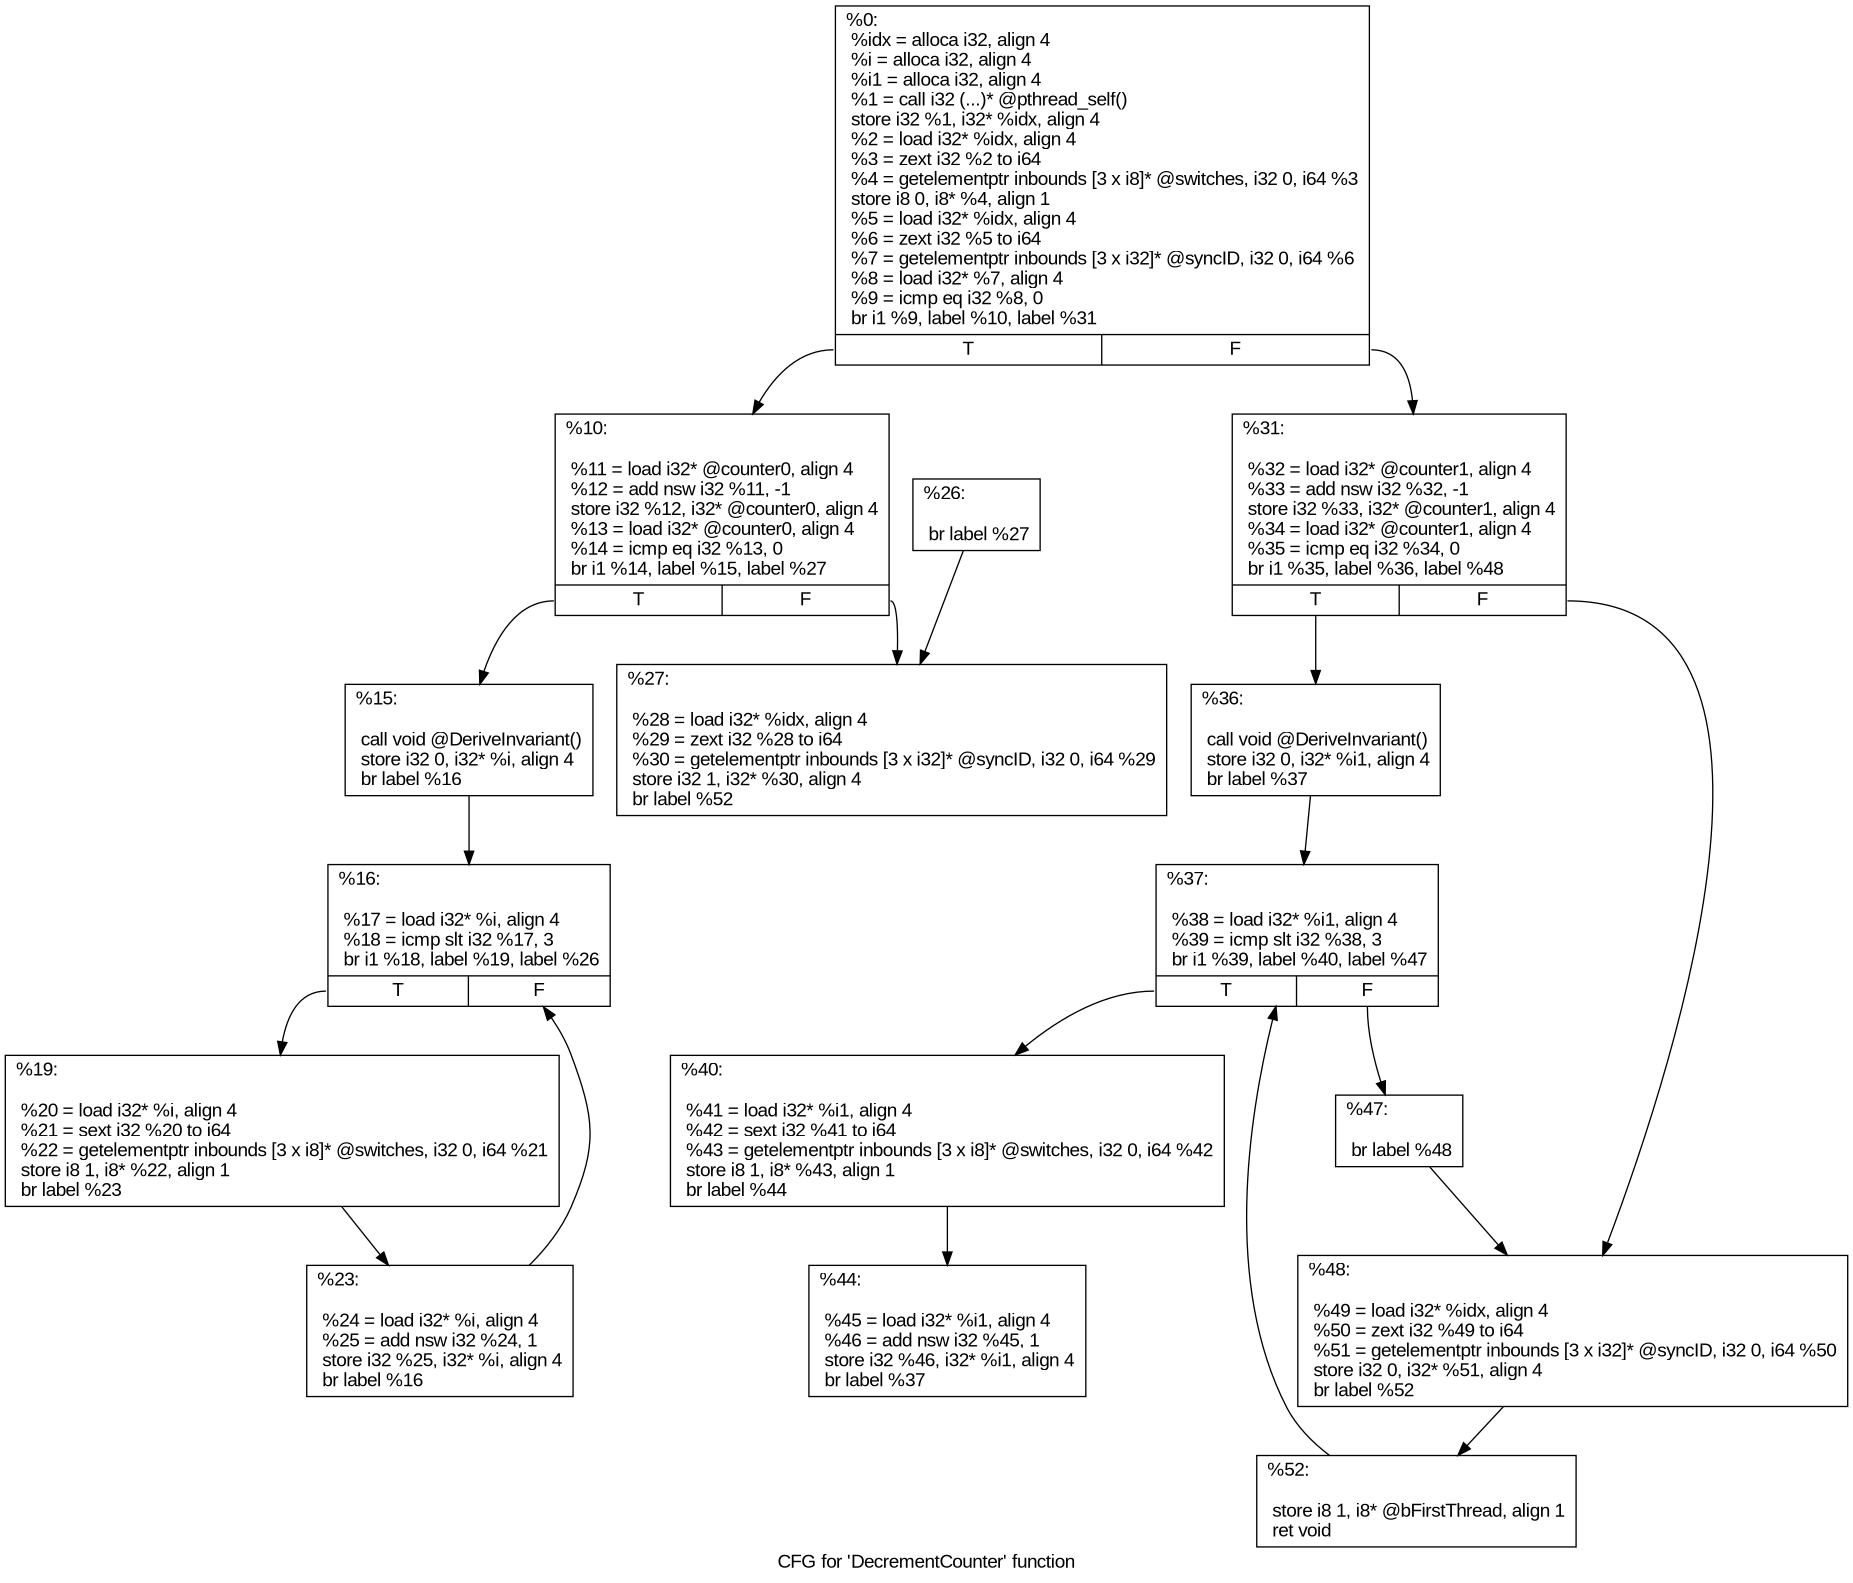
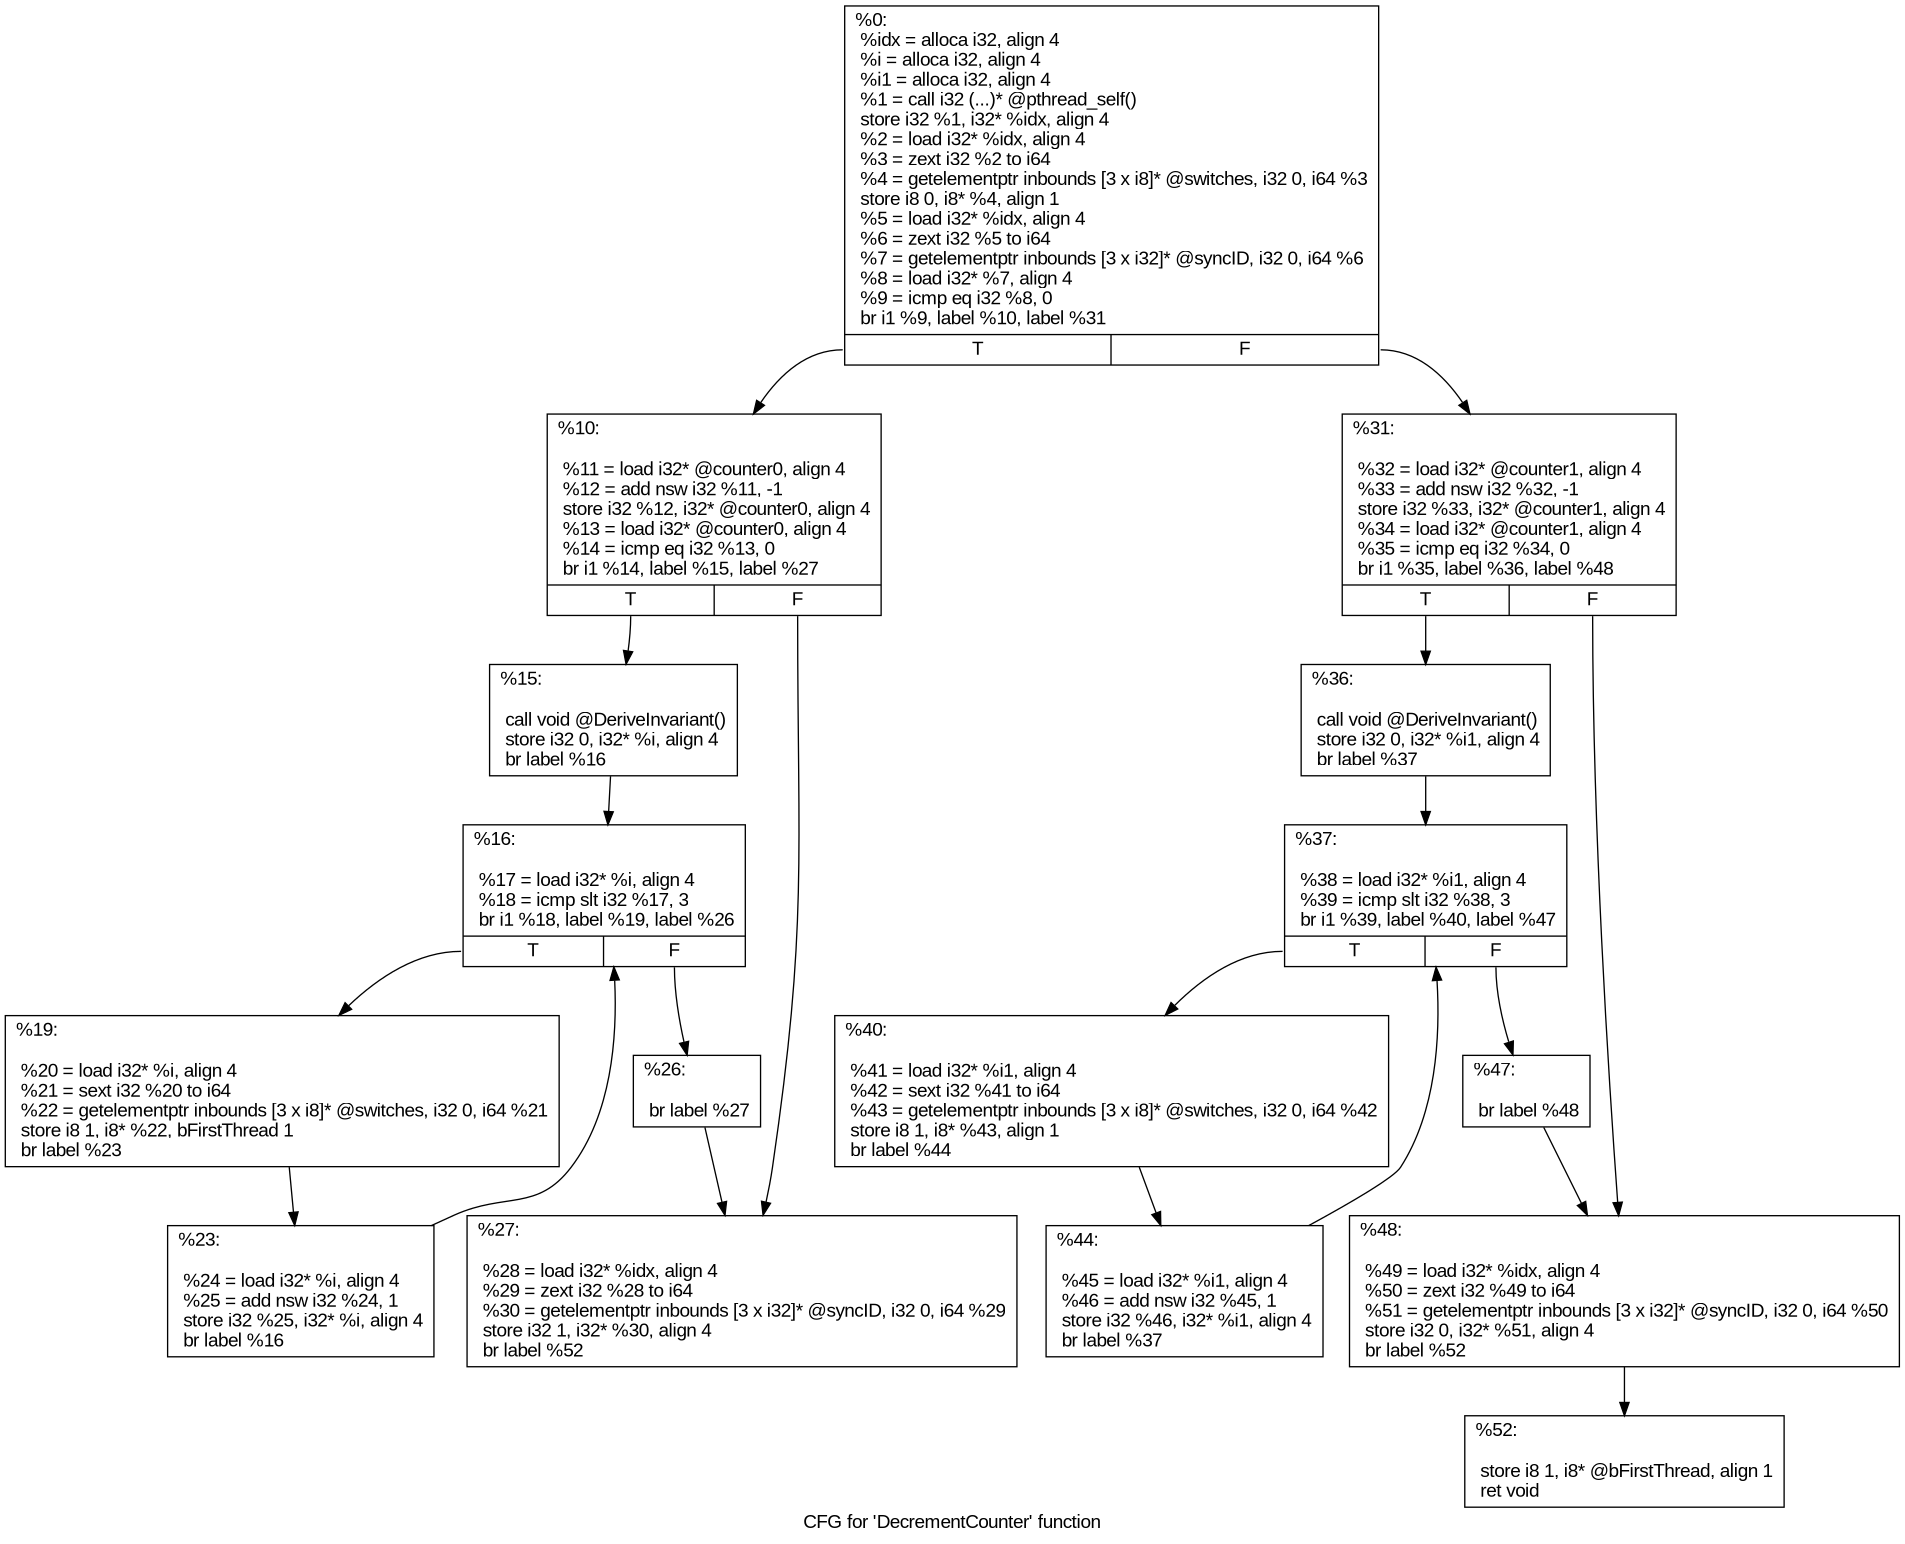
edge "%16:" -> "%26:": added
node "%19:": text "store i8 1, i8* %22, align 1" -> "store i8 1, i8* %22, bFirstThread 1"
edge "%52:" -> "%37:": now "%44:" -> "%37:"
